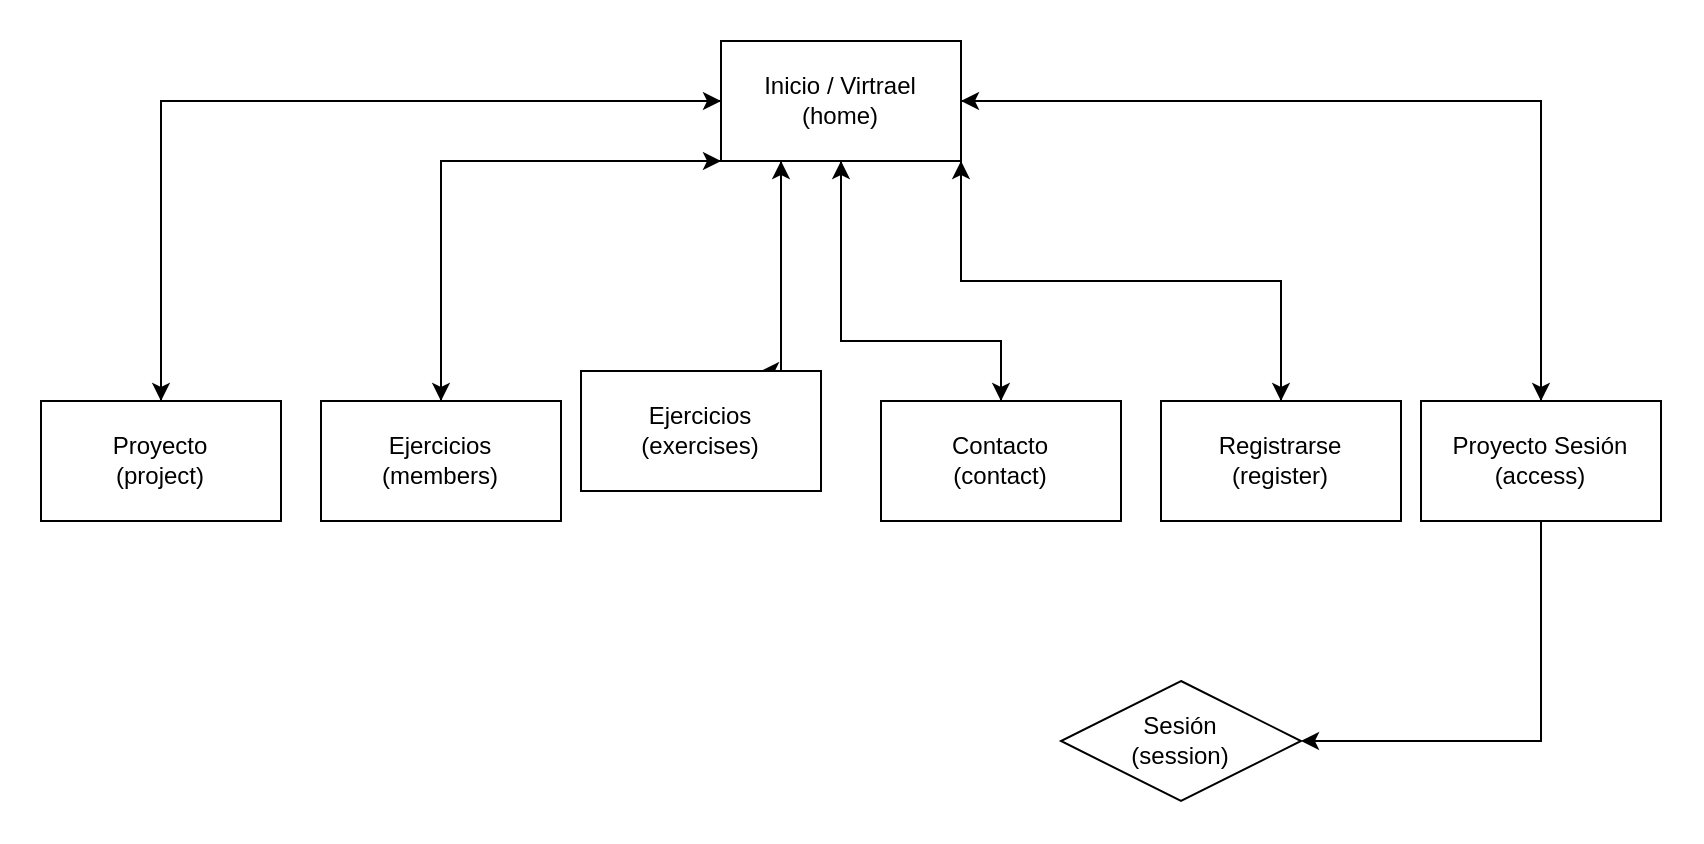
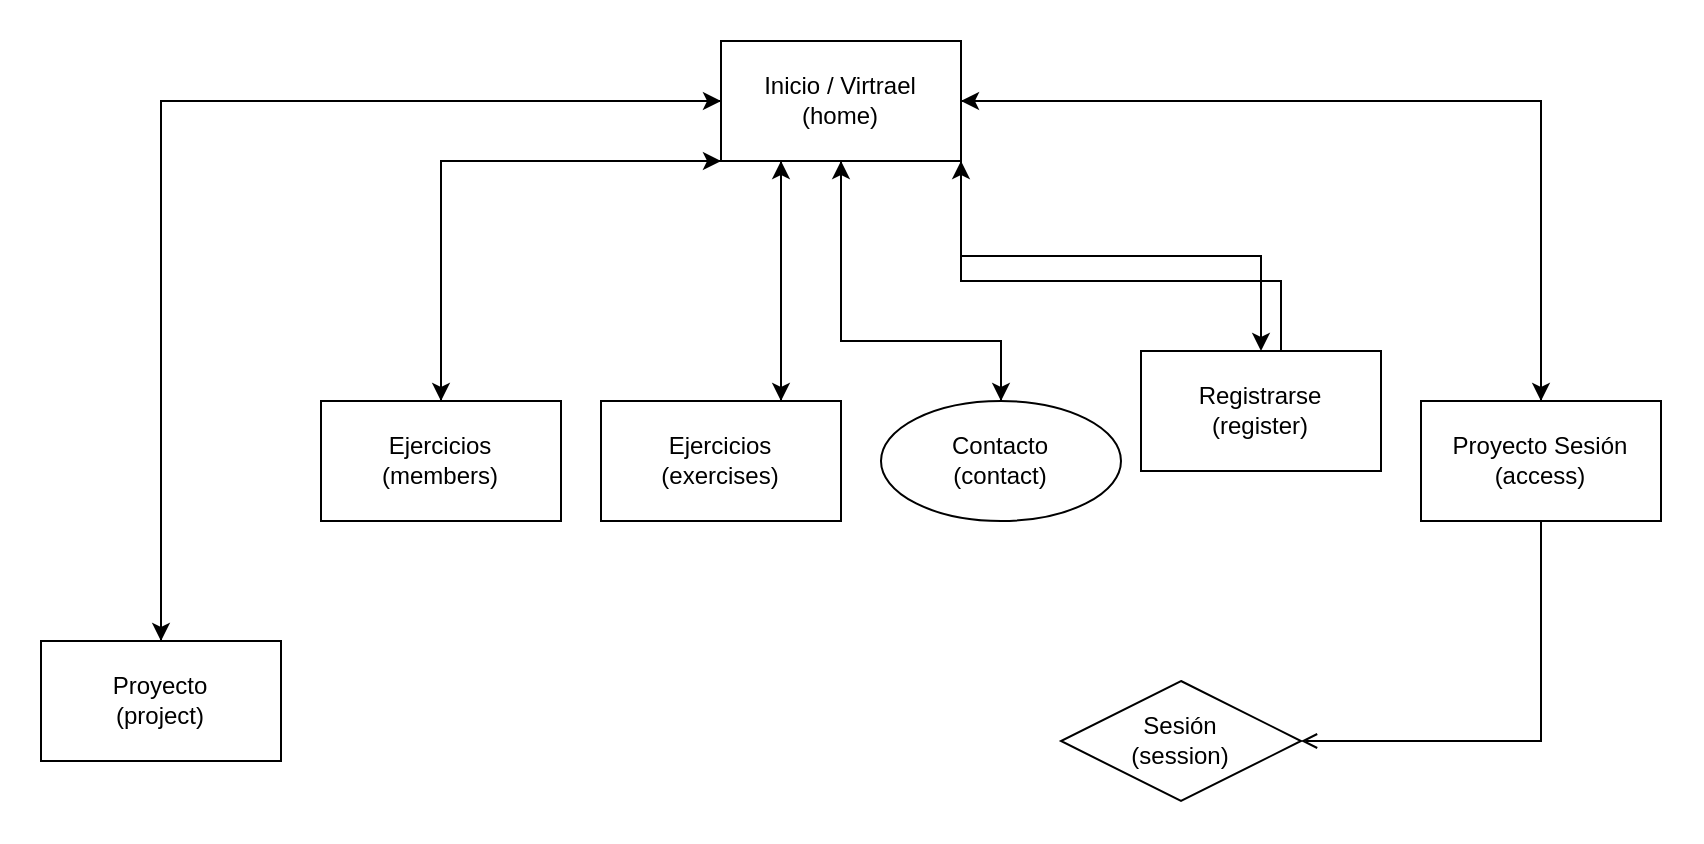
node "Ejercicios (exercises)": moved (701, 431) -> (721, 461)
node "Proyecto (project)": moved (161, 461) -> (161, 701)
node "Contacto (contact)": shape rectangle -> ellipse
node "Registrarse (register)": moved (1281, 461) -> (1261, 411)
edge "Proyecto Sesión (access)" -> "Sesión (session)": arrowhead classic -> open
